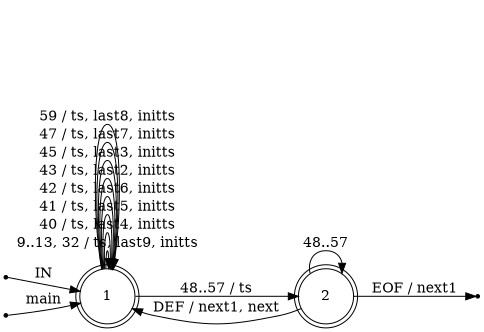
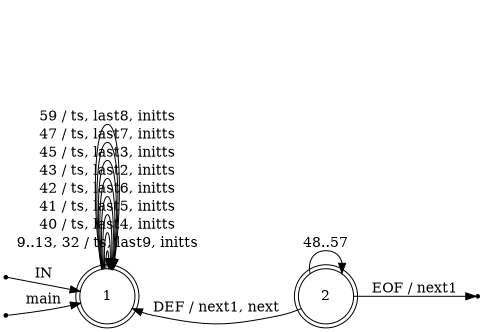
edge "1" -> "2": removed, label "48..57 / ts"
